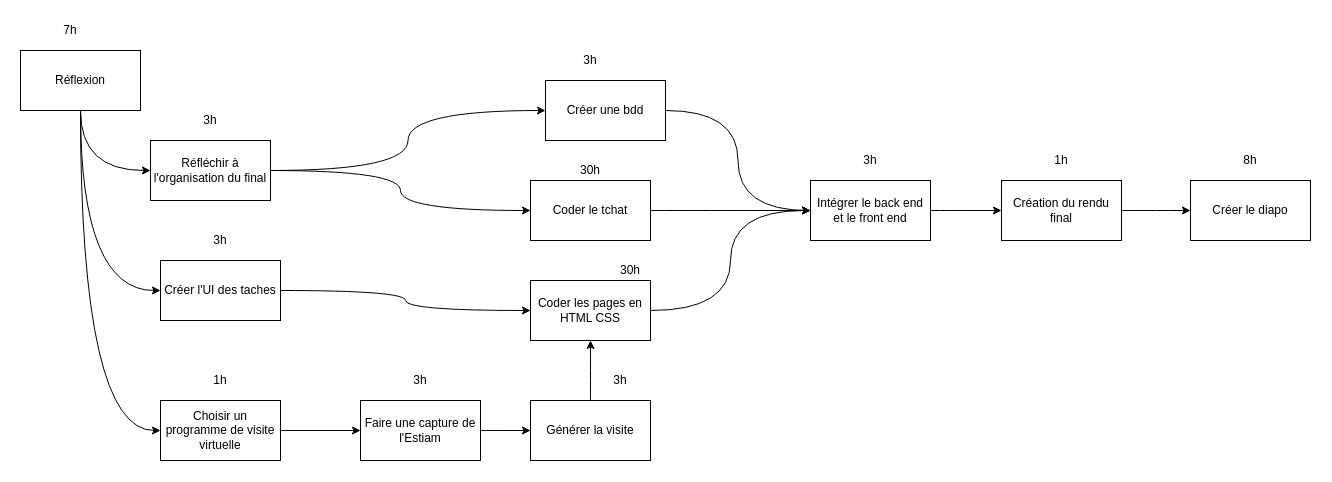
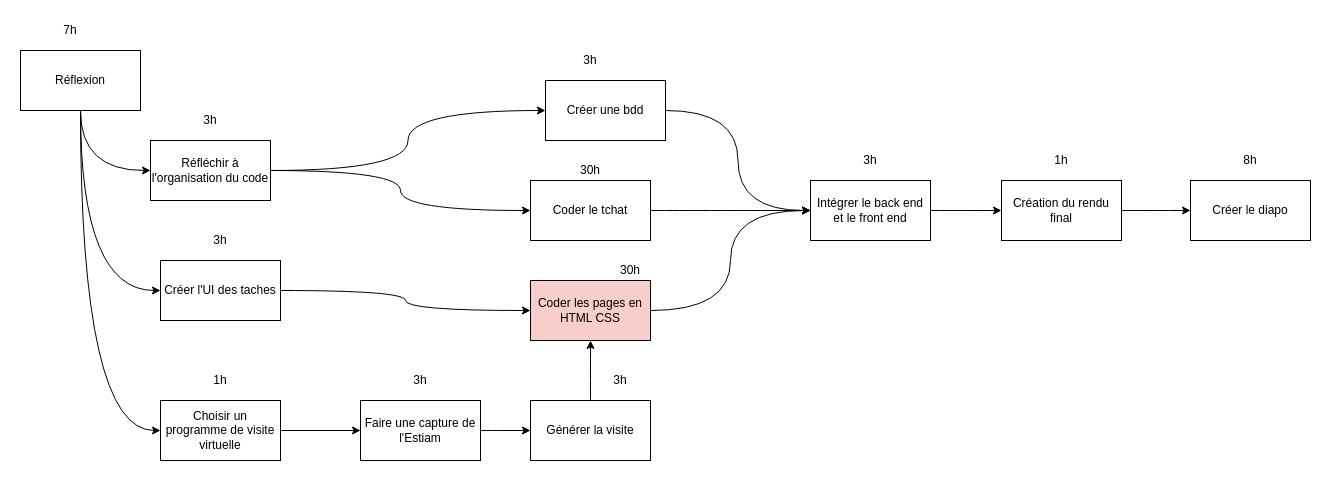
node "Réfléchir à l'organisation du final": label "Réfléchir à l'organisation du final" -> "Réfléchir à l'organisation du code"
edge "Créer une bdd" -> "Intégrer le back end et le front end": arrowhead open -> classic
node "Coder les pages en HTML CSS": fillcolor #ffffff -> #f8cecc
